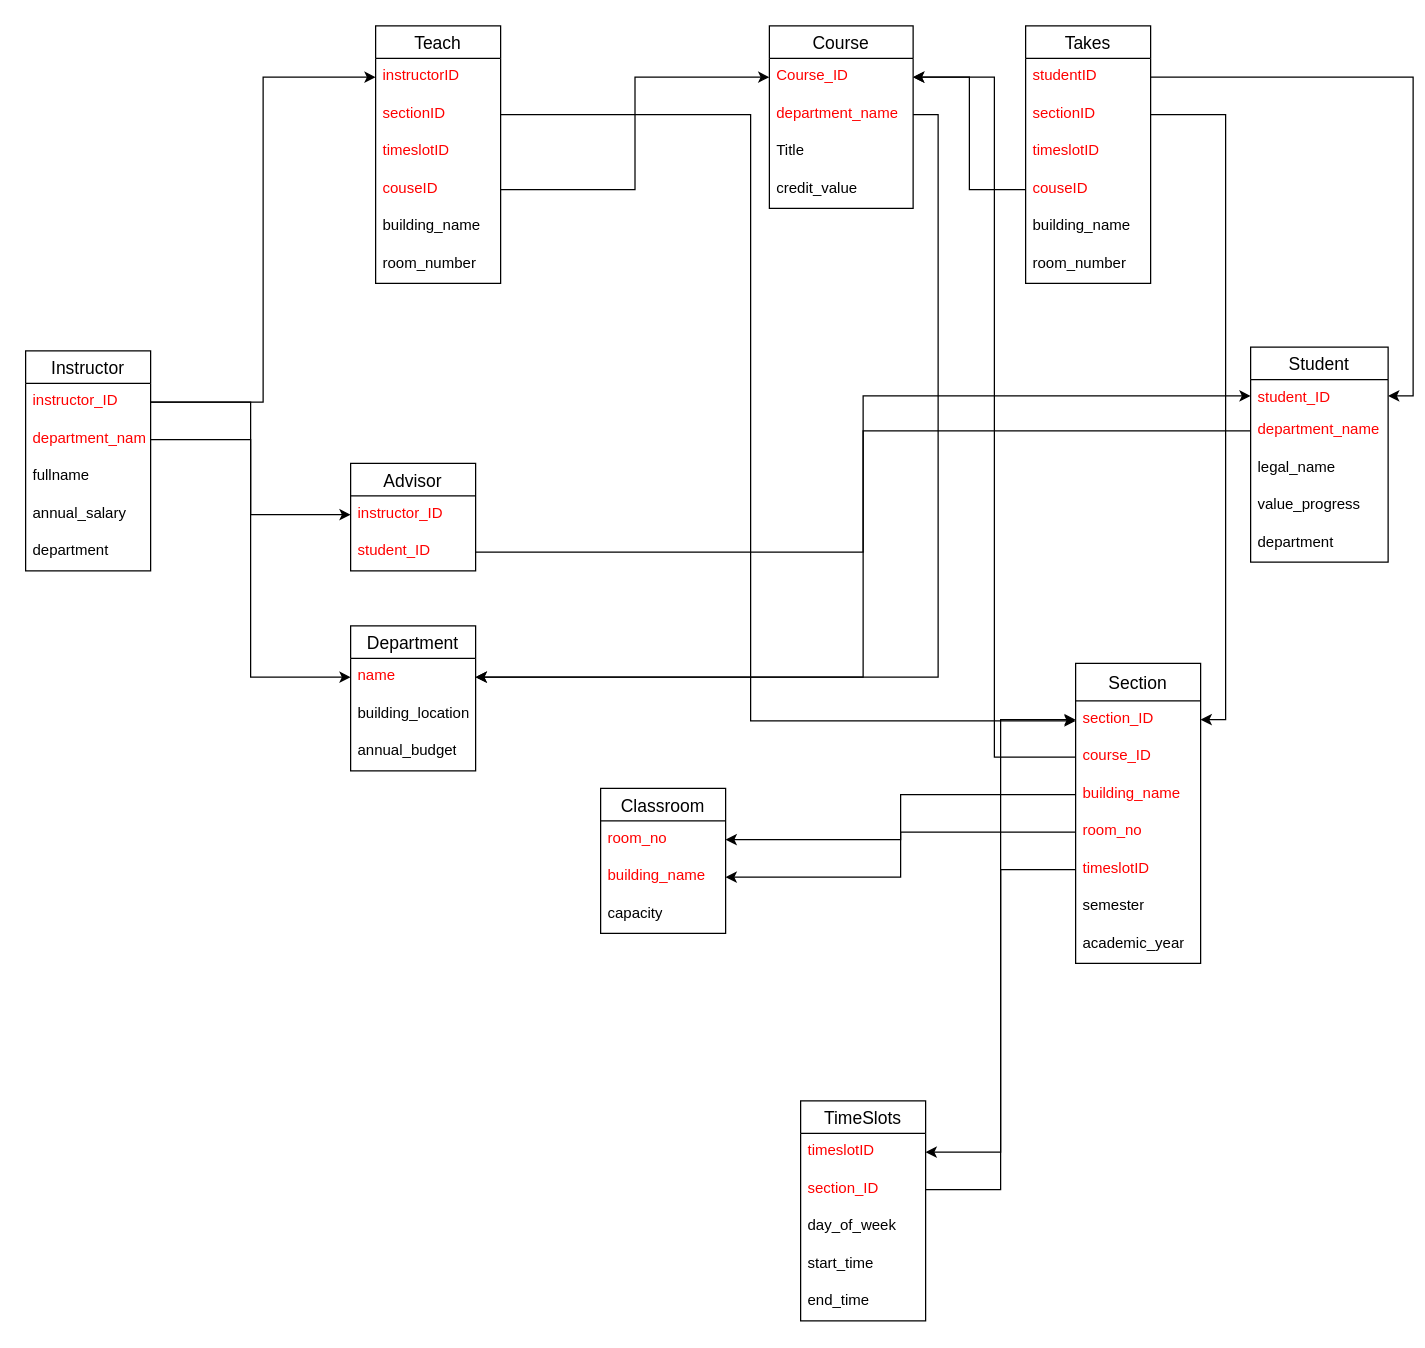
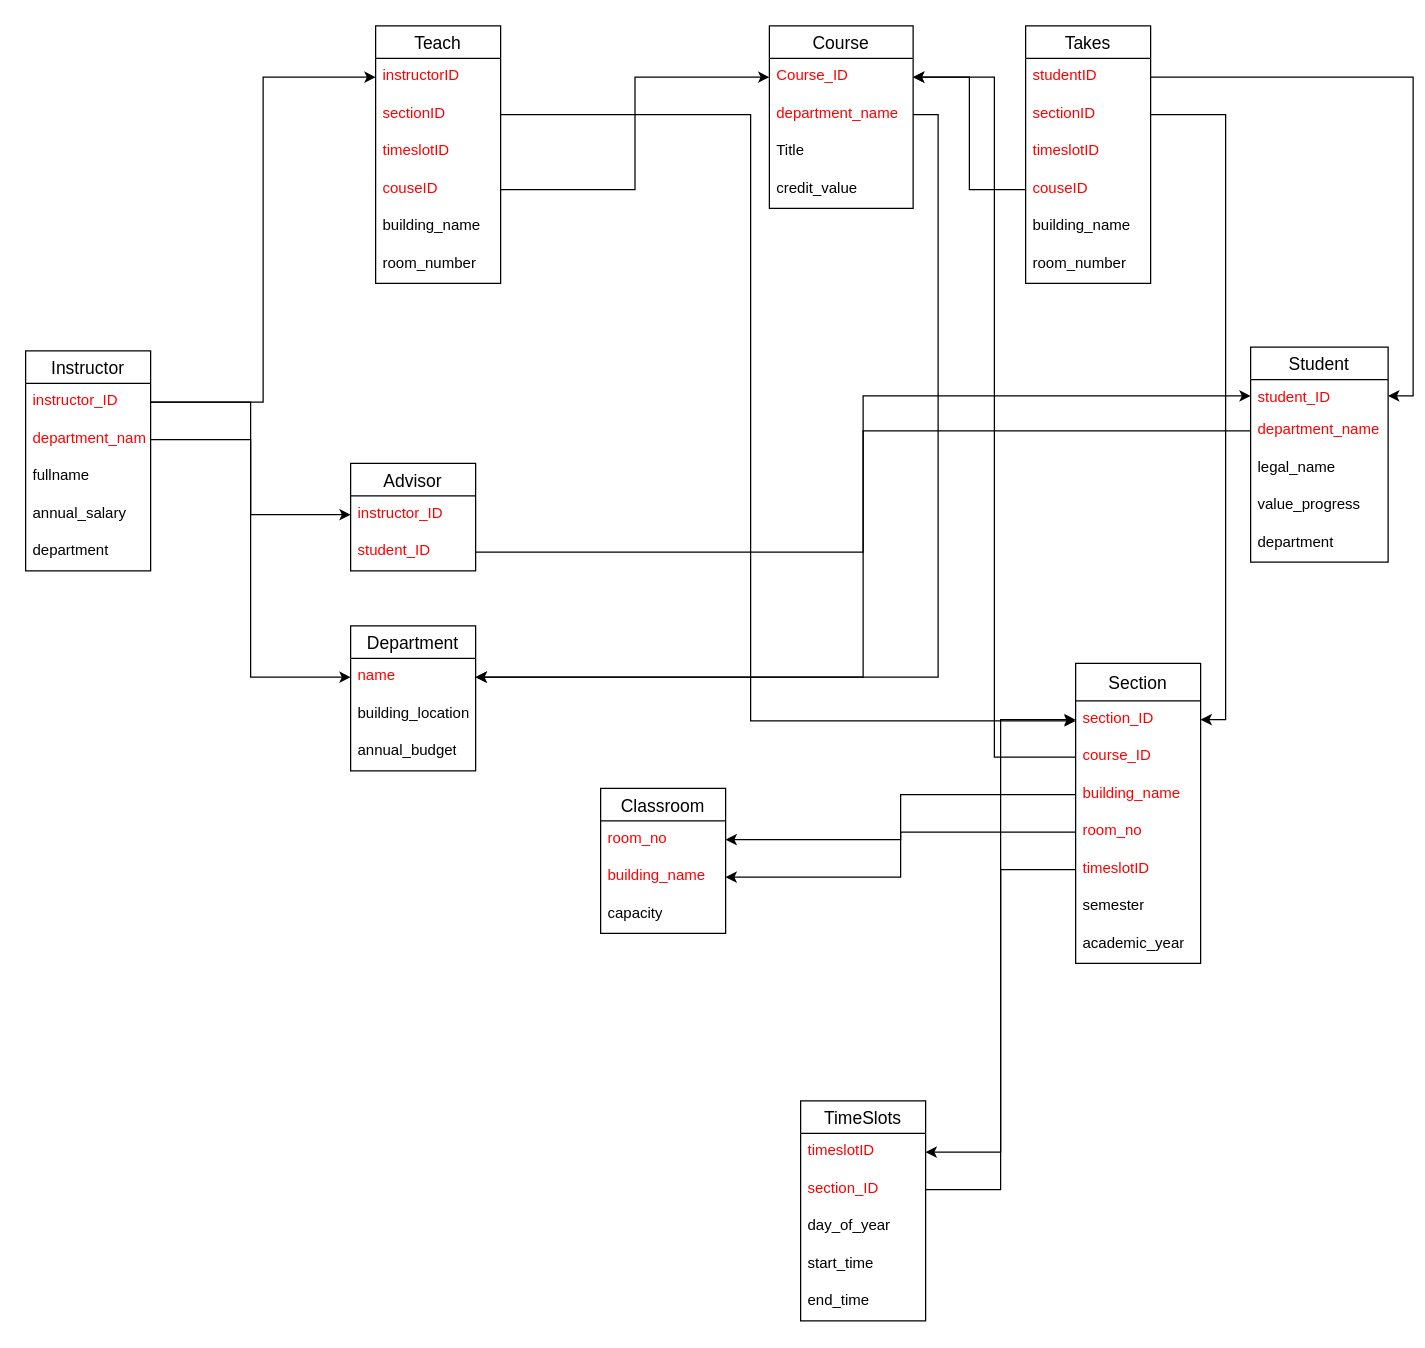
node "day_of_week": label "day_of_week" -> "day_of_year"
